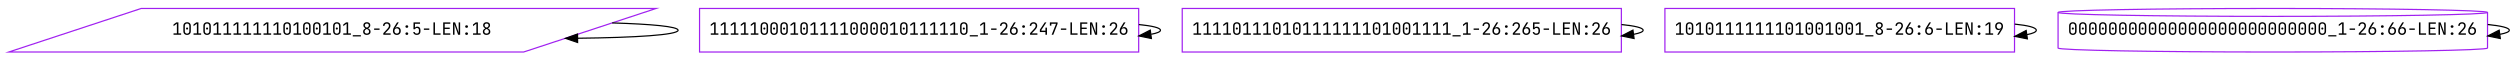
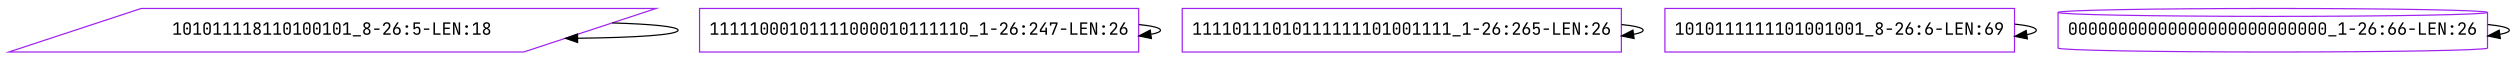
node "101011111110100101_8-26:5-LEN:18": label "101011111110100101_8-26:5-LEN:18" -> "101011118110100101_8-26:5-LEN:18"
node "1010111111101001001_8-26:6-LEN:19": label "1010111111101001001_8-26:6-LEN:19" -> "1010111111101001001_8-26:6-LEN:69"
